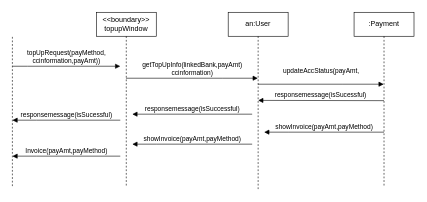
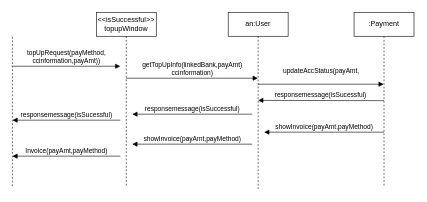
node "<<boundary>> topupWindow": label "<<boundary>> topupWindow" -> "<<isSuccessful>> topupWindow"
